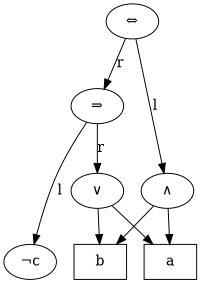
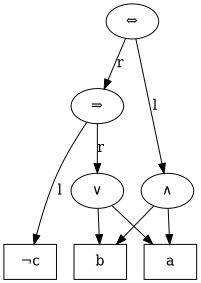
node "¬c": shape ellipse -> box
